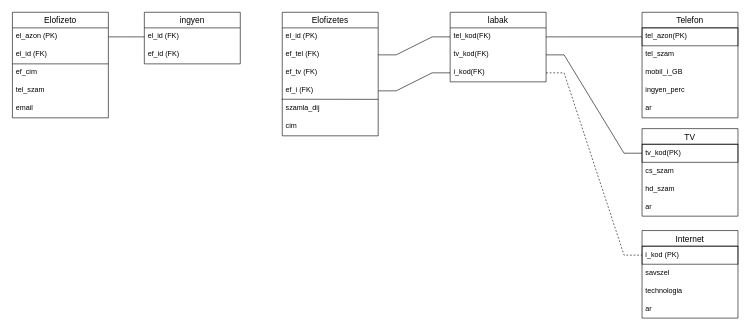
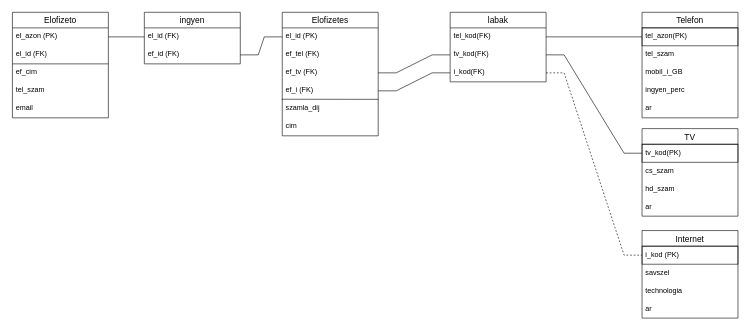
edge "el_id (PK)" -- "ef_id (FK)": added
edge "tel_kod(FK)" -- "ef_tel (FK)": removed
edge "tv_kod(FK)" -- "ef_tv (FK)": added
